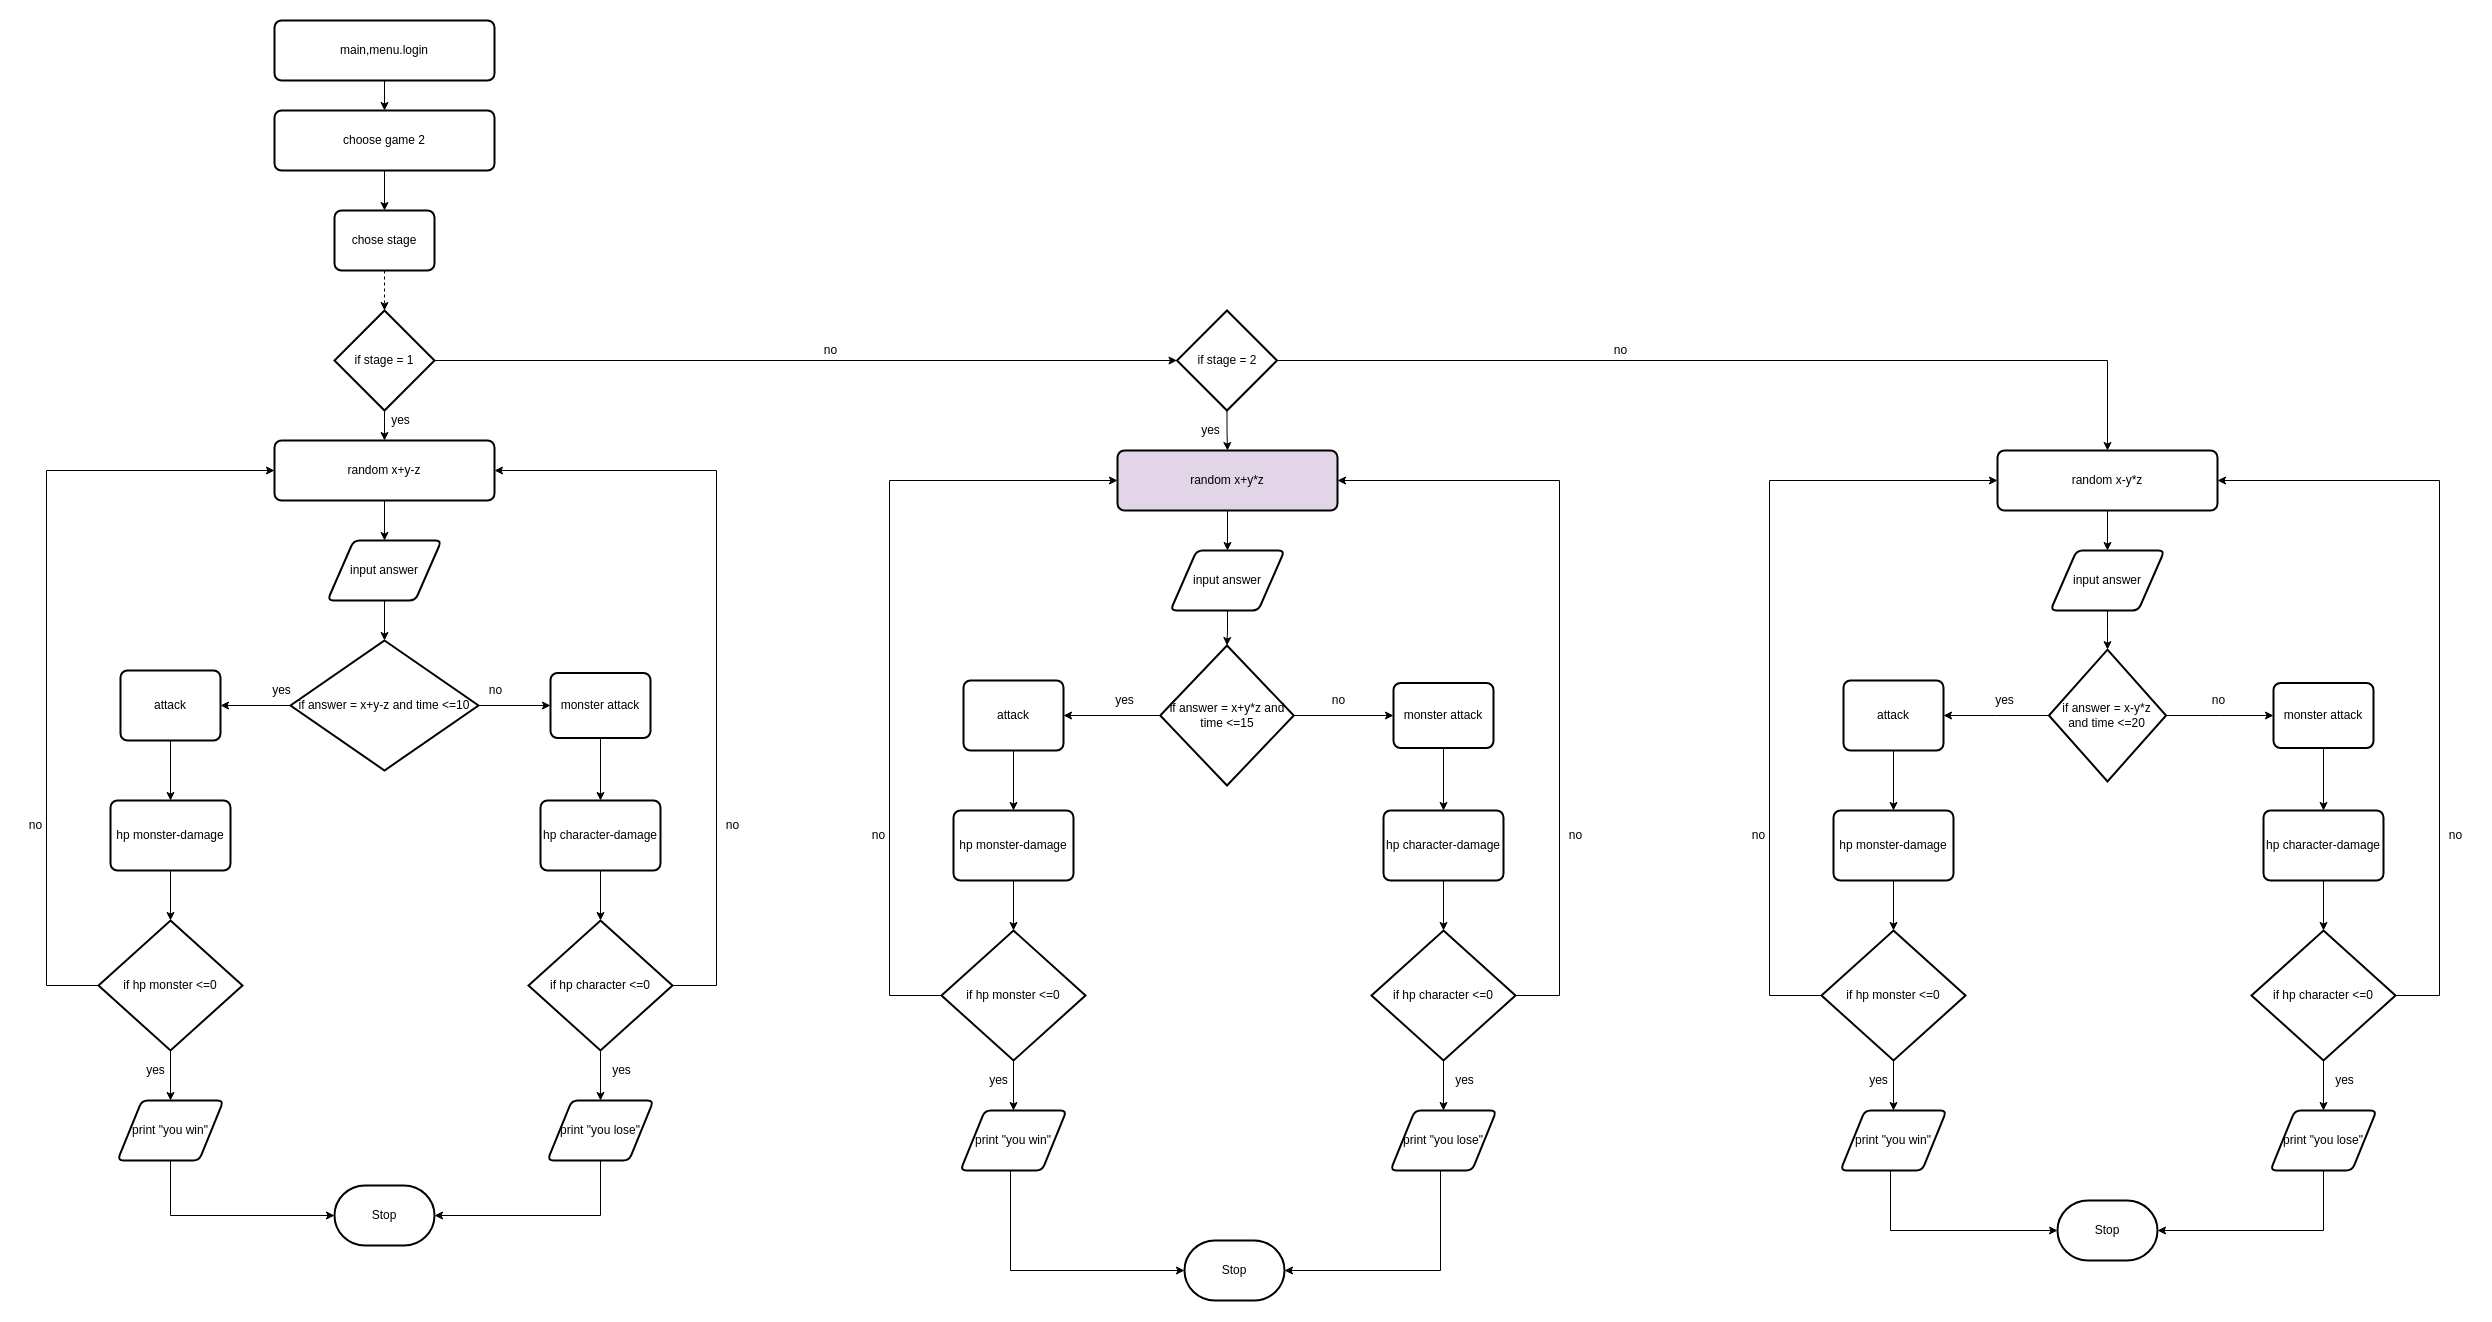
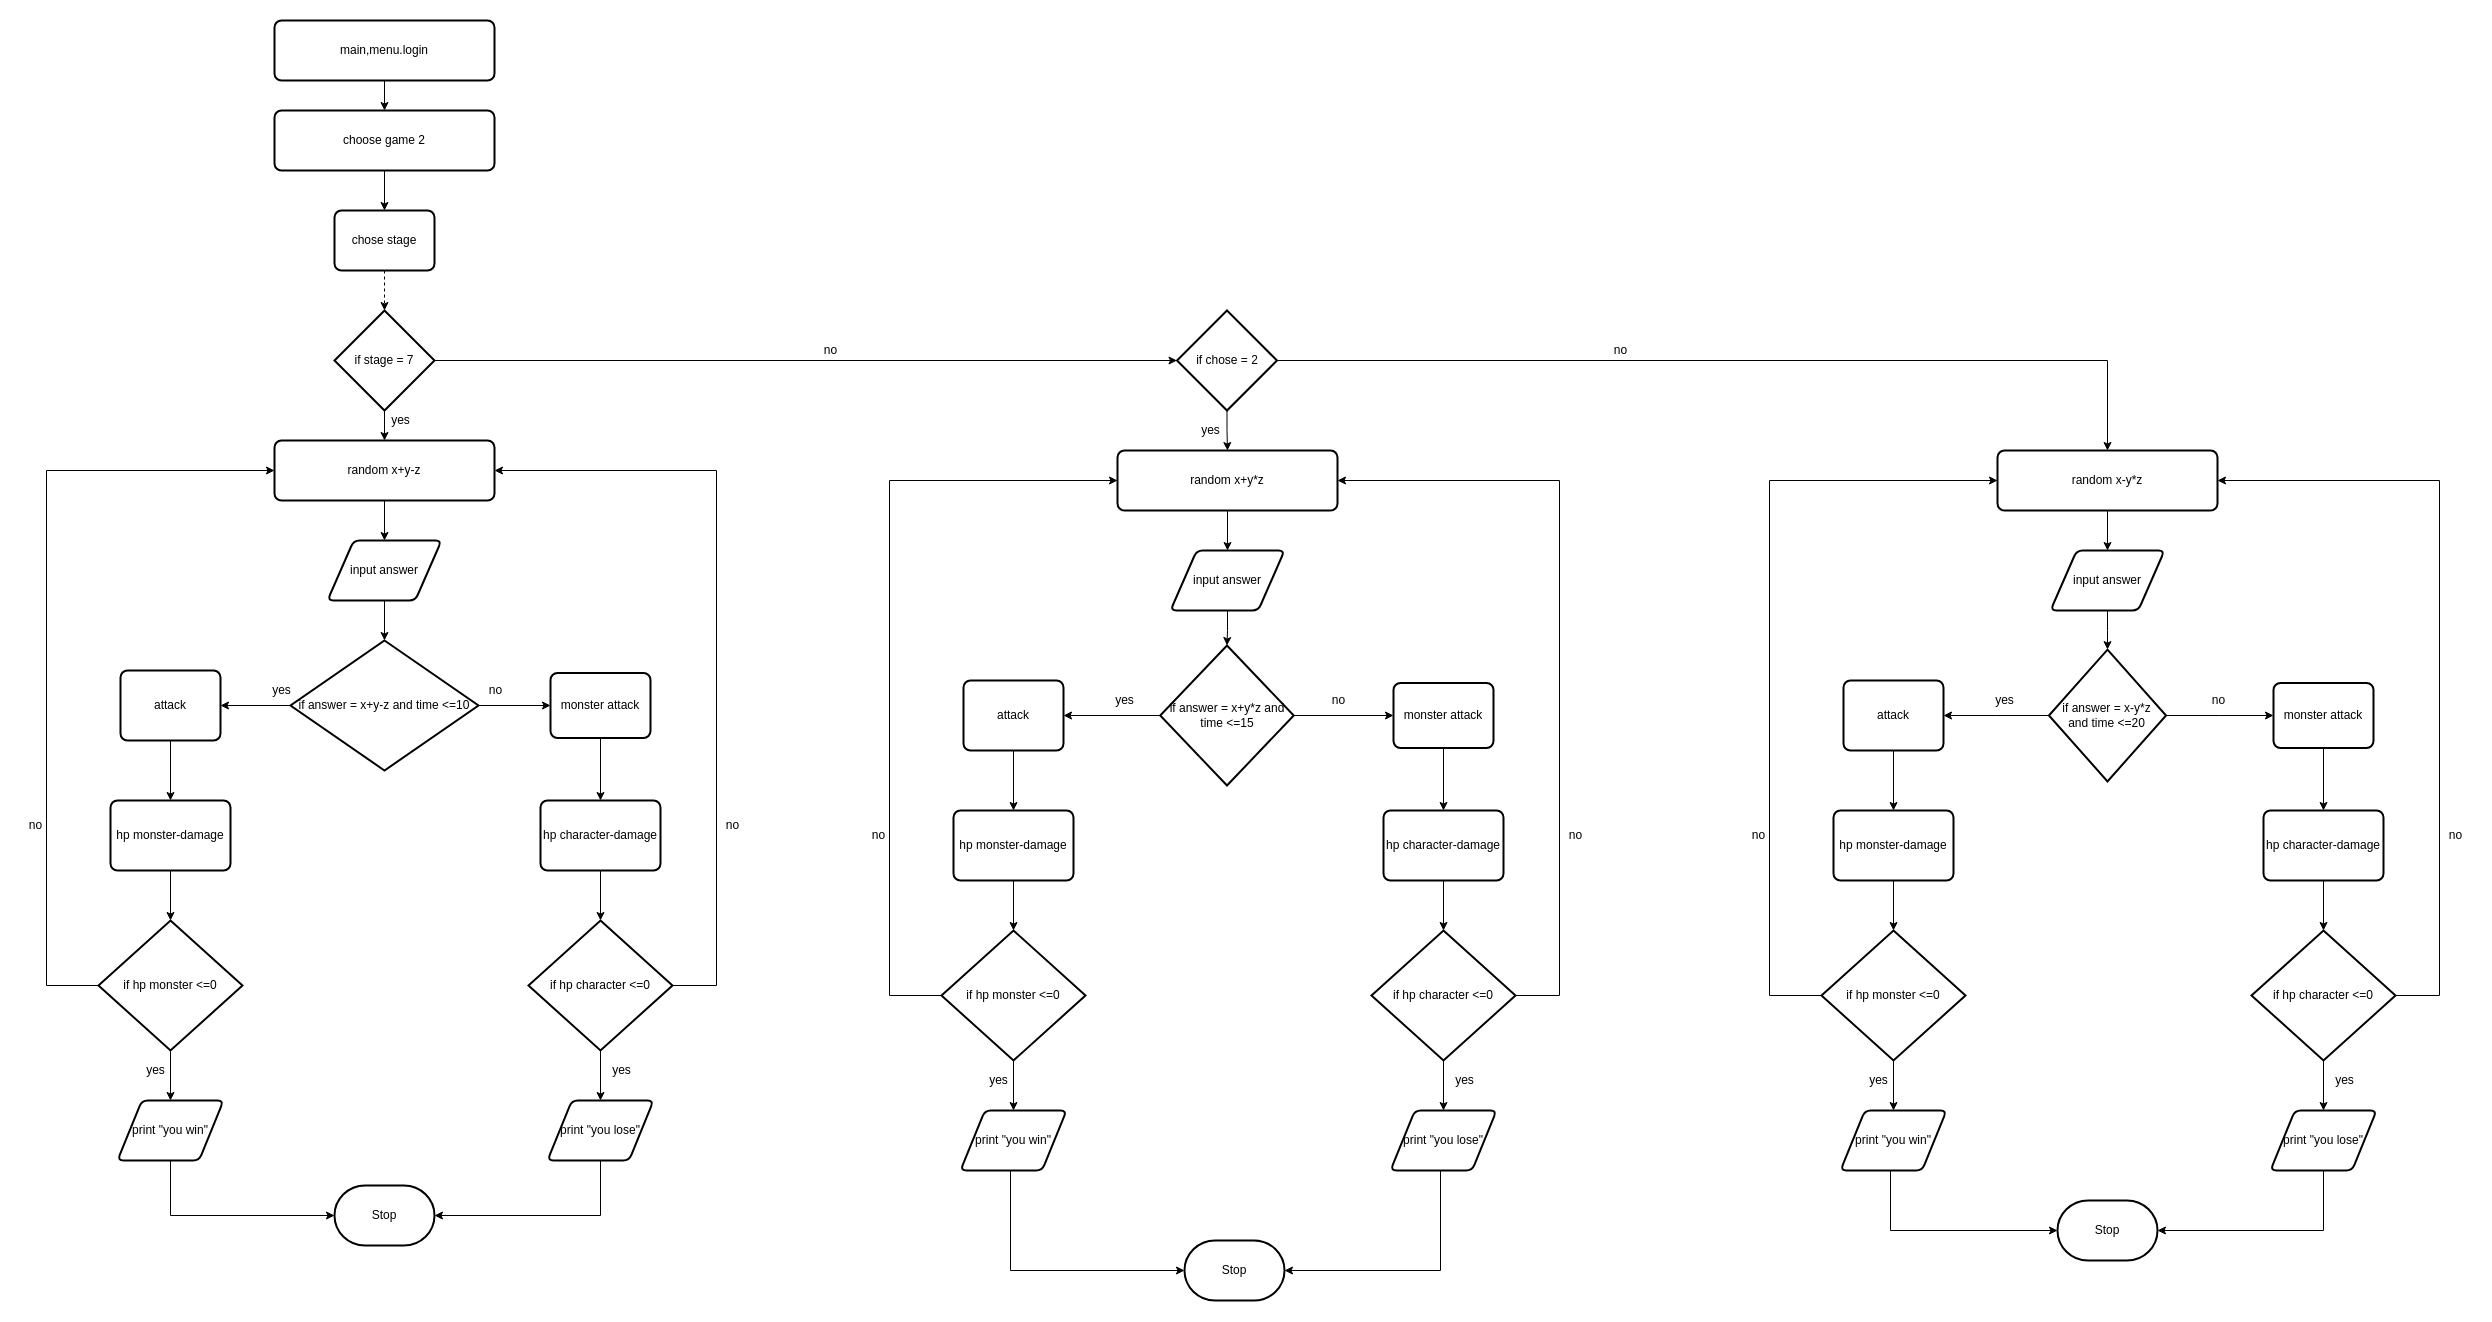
node "if stage = 1": label "if stage = 1" -> "if stage = 7"
node "if stage = 2": label "if stage = 2" -> "if chose = 2"
node "random x+y*z": fillcolor #e1d5e7 -> #ffffff
